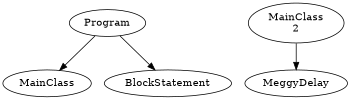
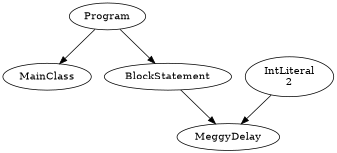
node "MainClass 2": label "MainClass 2" -> "IntLiteral 2"
edge "BlockStatement" -> "MeggyDelay": added
